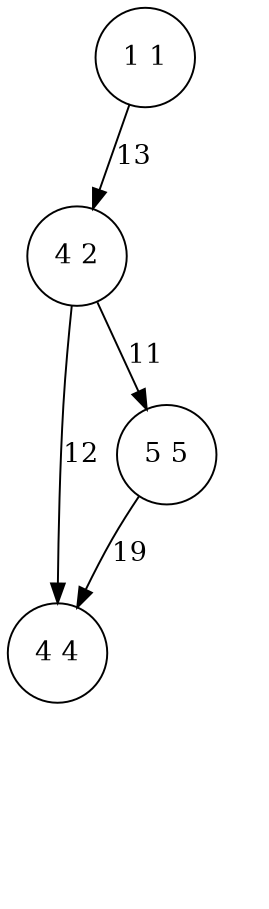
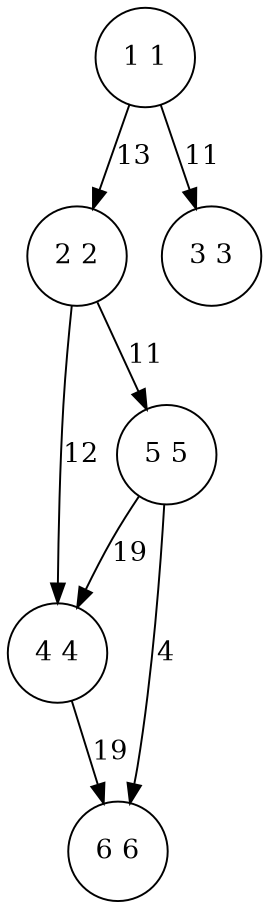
node "4 2": label "4 2" -> "2 2"
node "3 3": added
node "6 6": added
